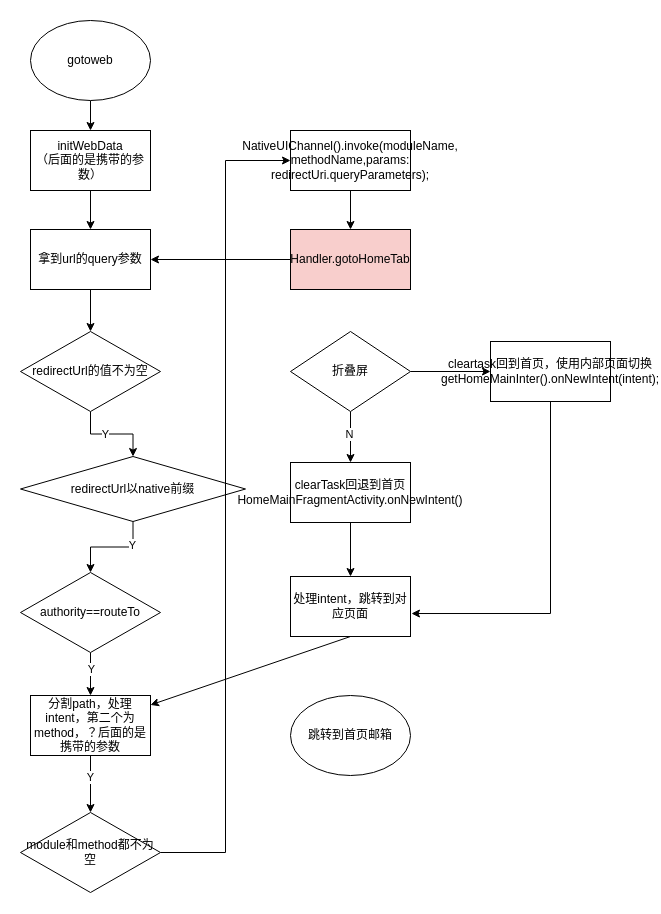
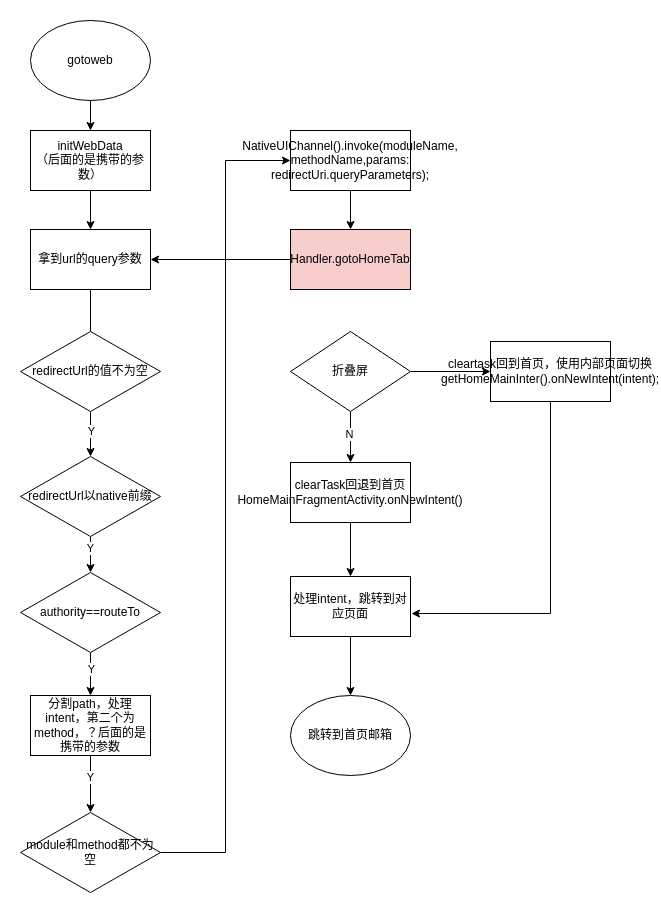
edge "拿到url的query参数" -> "redirectUrl的值不为空": arrowhead classic -> none
node "redirectUrl以native前缀": size 225x65 -> 140x80
edge "处理intent，跳转到对应页面" -> "分割path，处理intent，第二个为method，？后面的是携带的参数": now "处理intent，跳转到对应页面" -> "跳转到首页邮箱"
